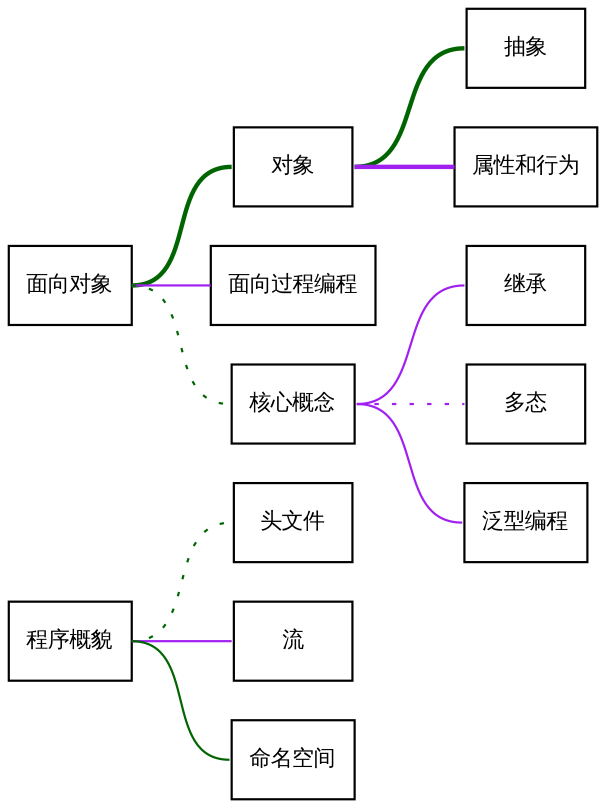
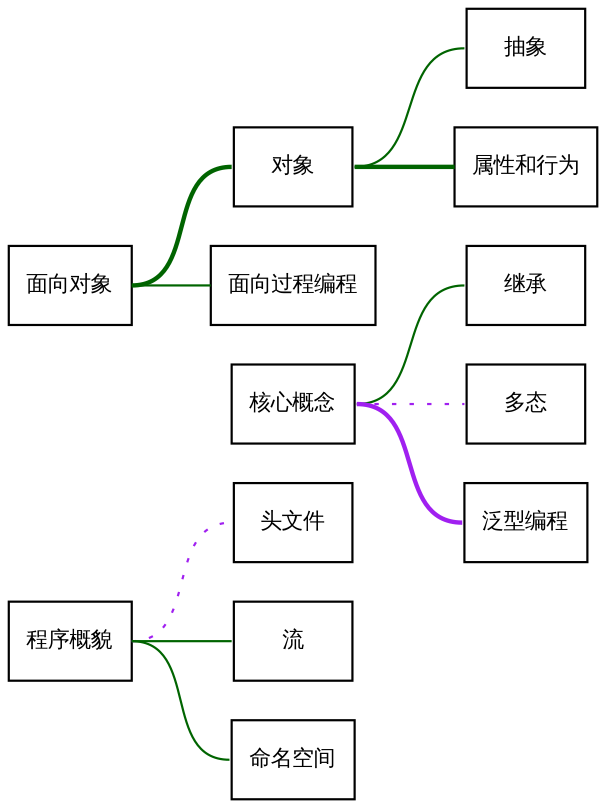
edge "抽象" -- "对象": style bold -> solid
edge "对象" -- "属性和行为": color purple -> darkgreen
edge "面向对象" -- "面向过程编程": color purple -> darkgreen
edge "面向对象" -- "核心概念": removed
edge "继承" -- "核心概念": color purple -> darkgreen
edge "核心概念" -- "泛型编程": style solid -> bold
edge "头文件" -- "程序概貌": color darkgreen -> purple
edge "程序概貌" -- "流": color purple -> darkgreen
